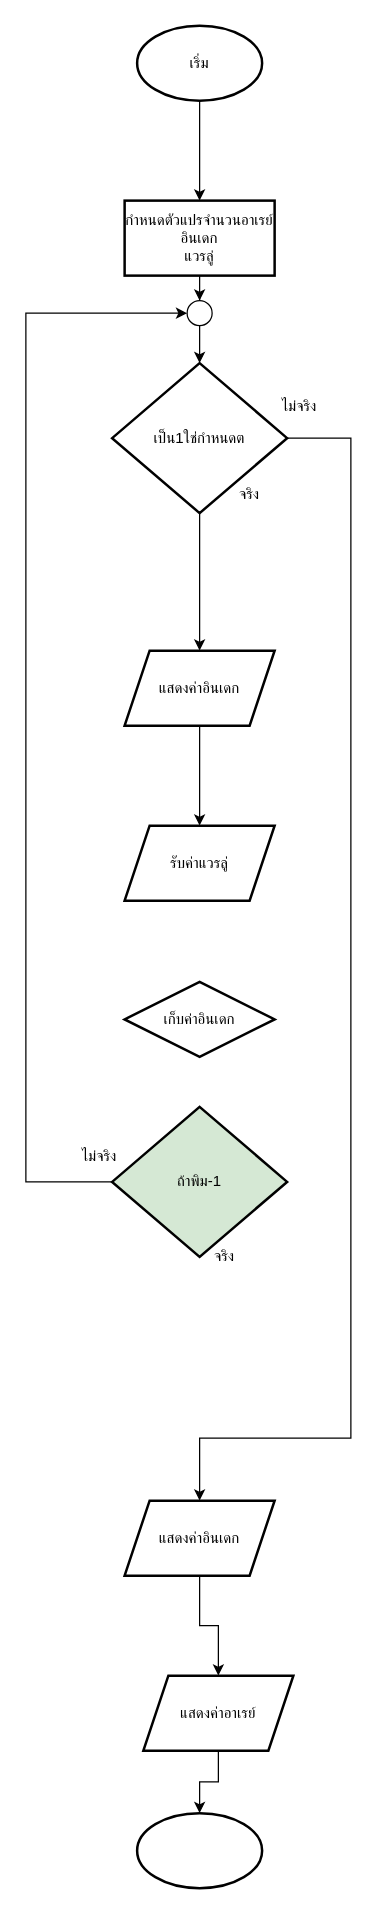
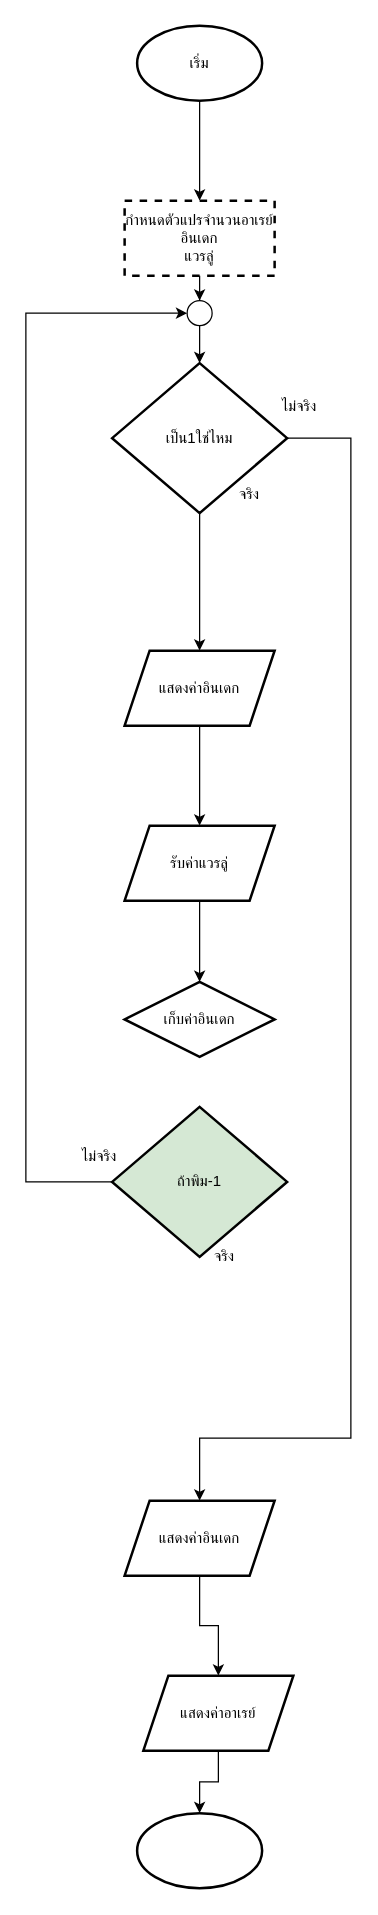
node "กำหนดตัวแปรจำนวนอาเรย์ อินเดก แวรลู่": style solid -> dashed
node "เป็น1ใช่กำหนดต": label "เป็น1ใช่กำหนดต" -> "เป็น1ใช่ไหม"
edge "รับค่าแวรลู่" -> "เก็บค่าอินเดก": added
